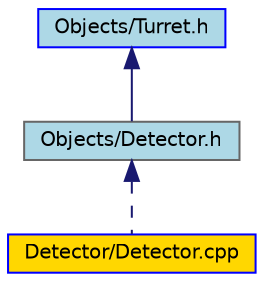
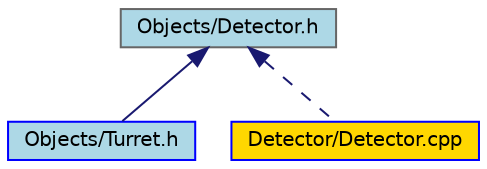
edge "Objects/Detector.h" -> "Objects/Turret.h": reversed
